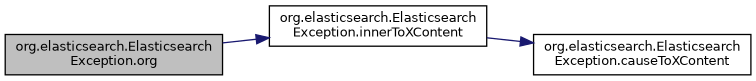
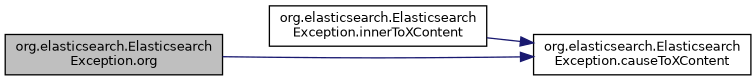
edge "org.elasticsearch.Elasticsearch Exception.org" -> "org.elasticsearch.Elasticsearch Exception.innerToXContent": now "org.elasticsearch.Elasticsearch Exception.org" -> "org.elasticsearch.Elasticsearch Exception.causeToXContent"
